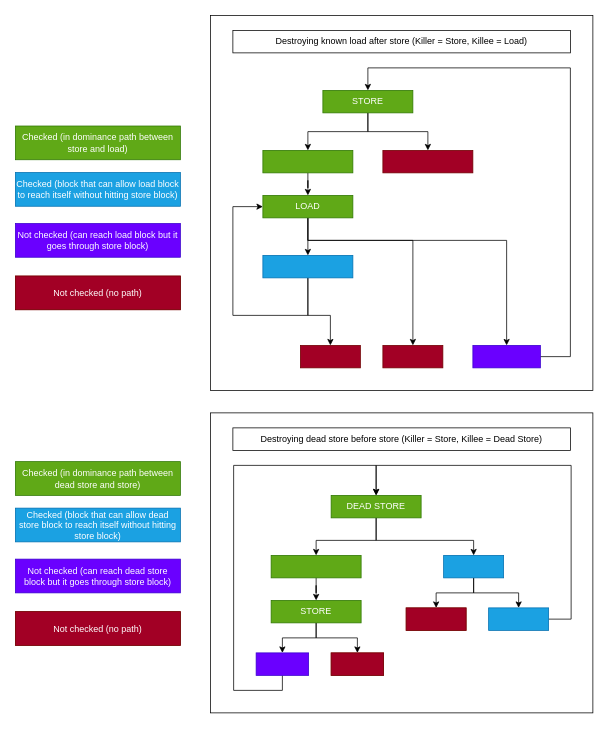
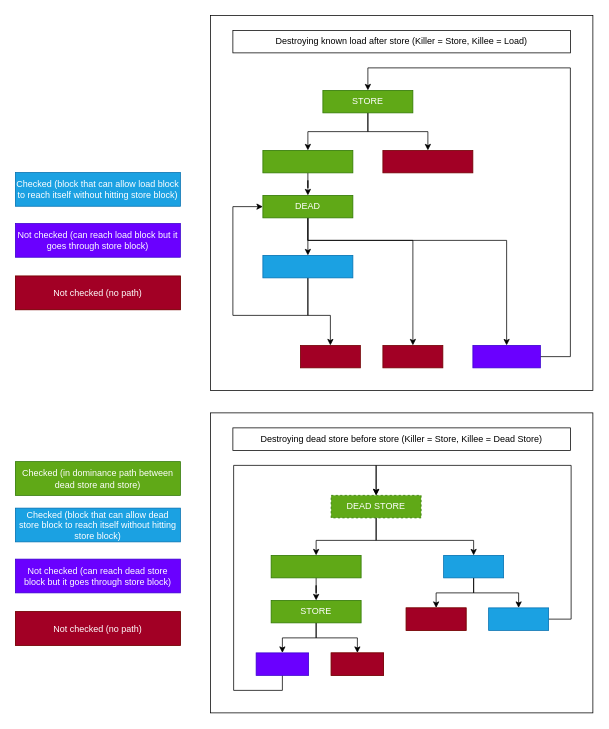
node "Checked (in dominance path between store and load)": removed
node "LOAD": label "LOAD" -> "DEAD"
node "DEAD STORE": style solid -> dashed
